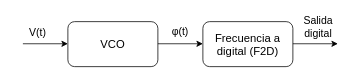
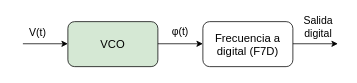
node "VCO": fillcolor #ffffff -> #d5e8d4
node "Frecuencia a digital (F2D)": label "Frecuencia a digital (F2D)" -> "Frecuencia a digital (F7D)"
